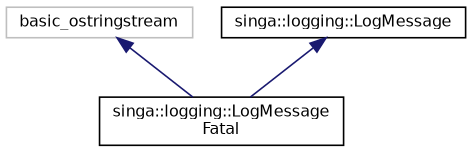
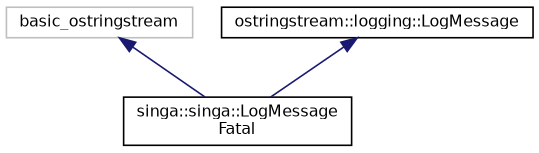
node "singa::logging::LogMessage": label "singa::logging::LogMessage" -> "ostringstream::logging::LogMessage"
node "singa::logging::LogMessage Fatal": label "singa::logging::LogMessage Fatal" -> "singa::singa::LogMessage Fatal"
